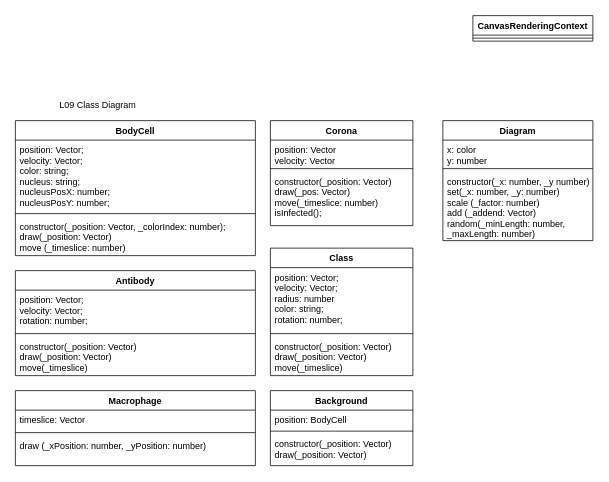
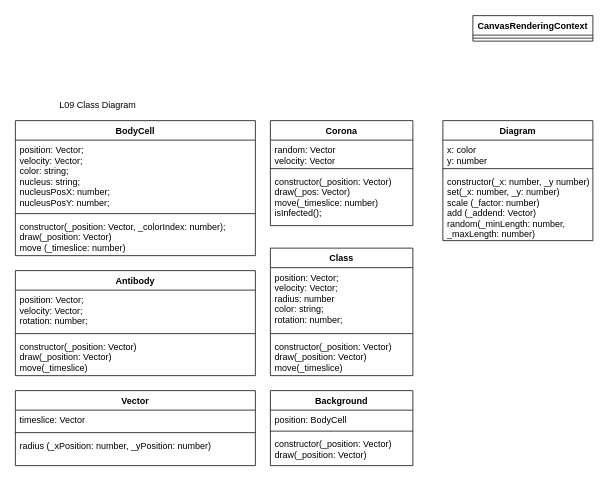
node "position: Vector velocity: Vector": label "position: Vector velocity: Vector" -> "random: Vector velocity: Vector"
node "Macrophage": label "Macrophage" -> "Vector"
node "draw (_xPosition: number, _yPosition: number)": label "draw (_xPosition: number, _yPosition: number)" -> "radius (_xPosition: number, _yPosition: number)"
